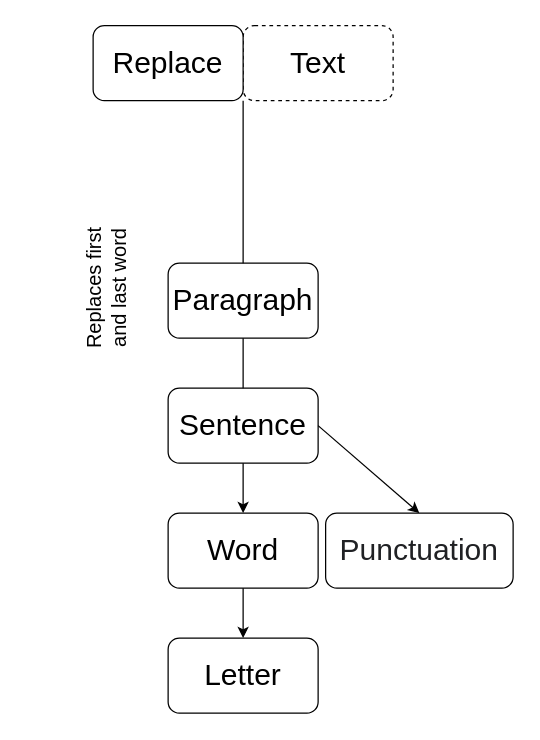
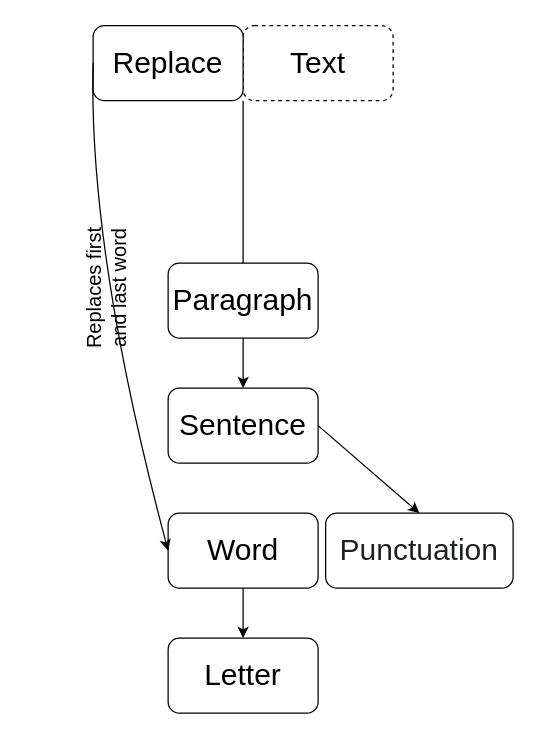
edge "Replace" -> "Word": added
edge "Paragraph" -- "Sentence": arrowhead none -> classic
edge "Sentence" -> "Word": removed
